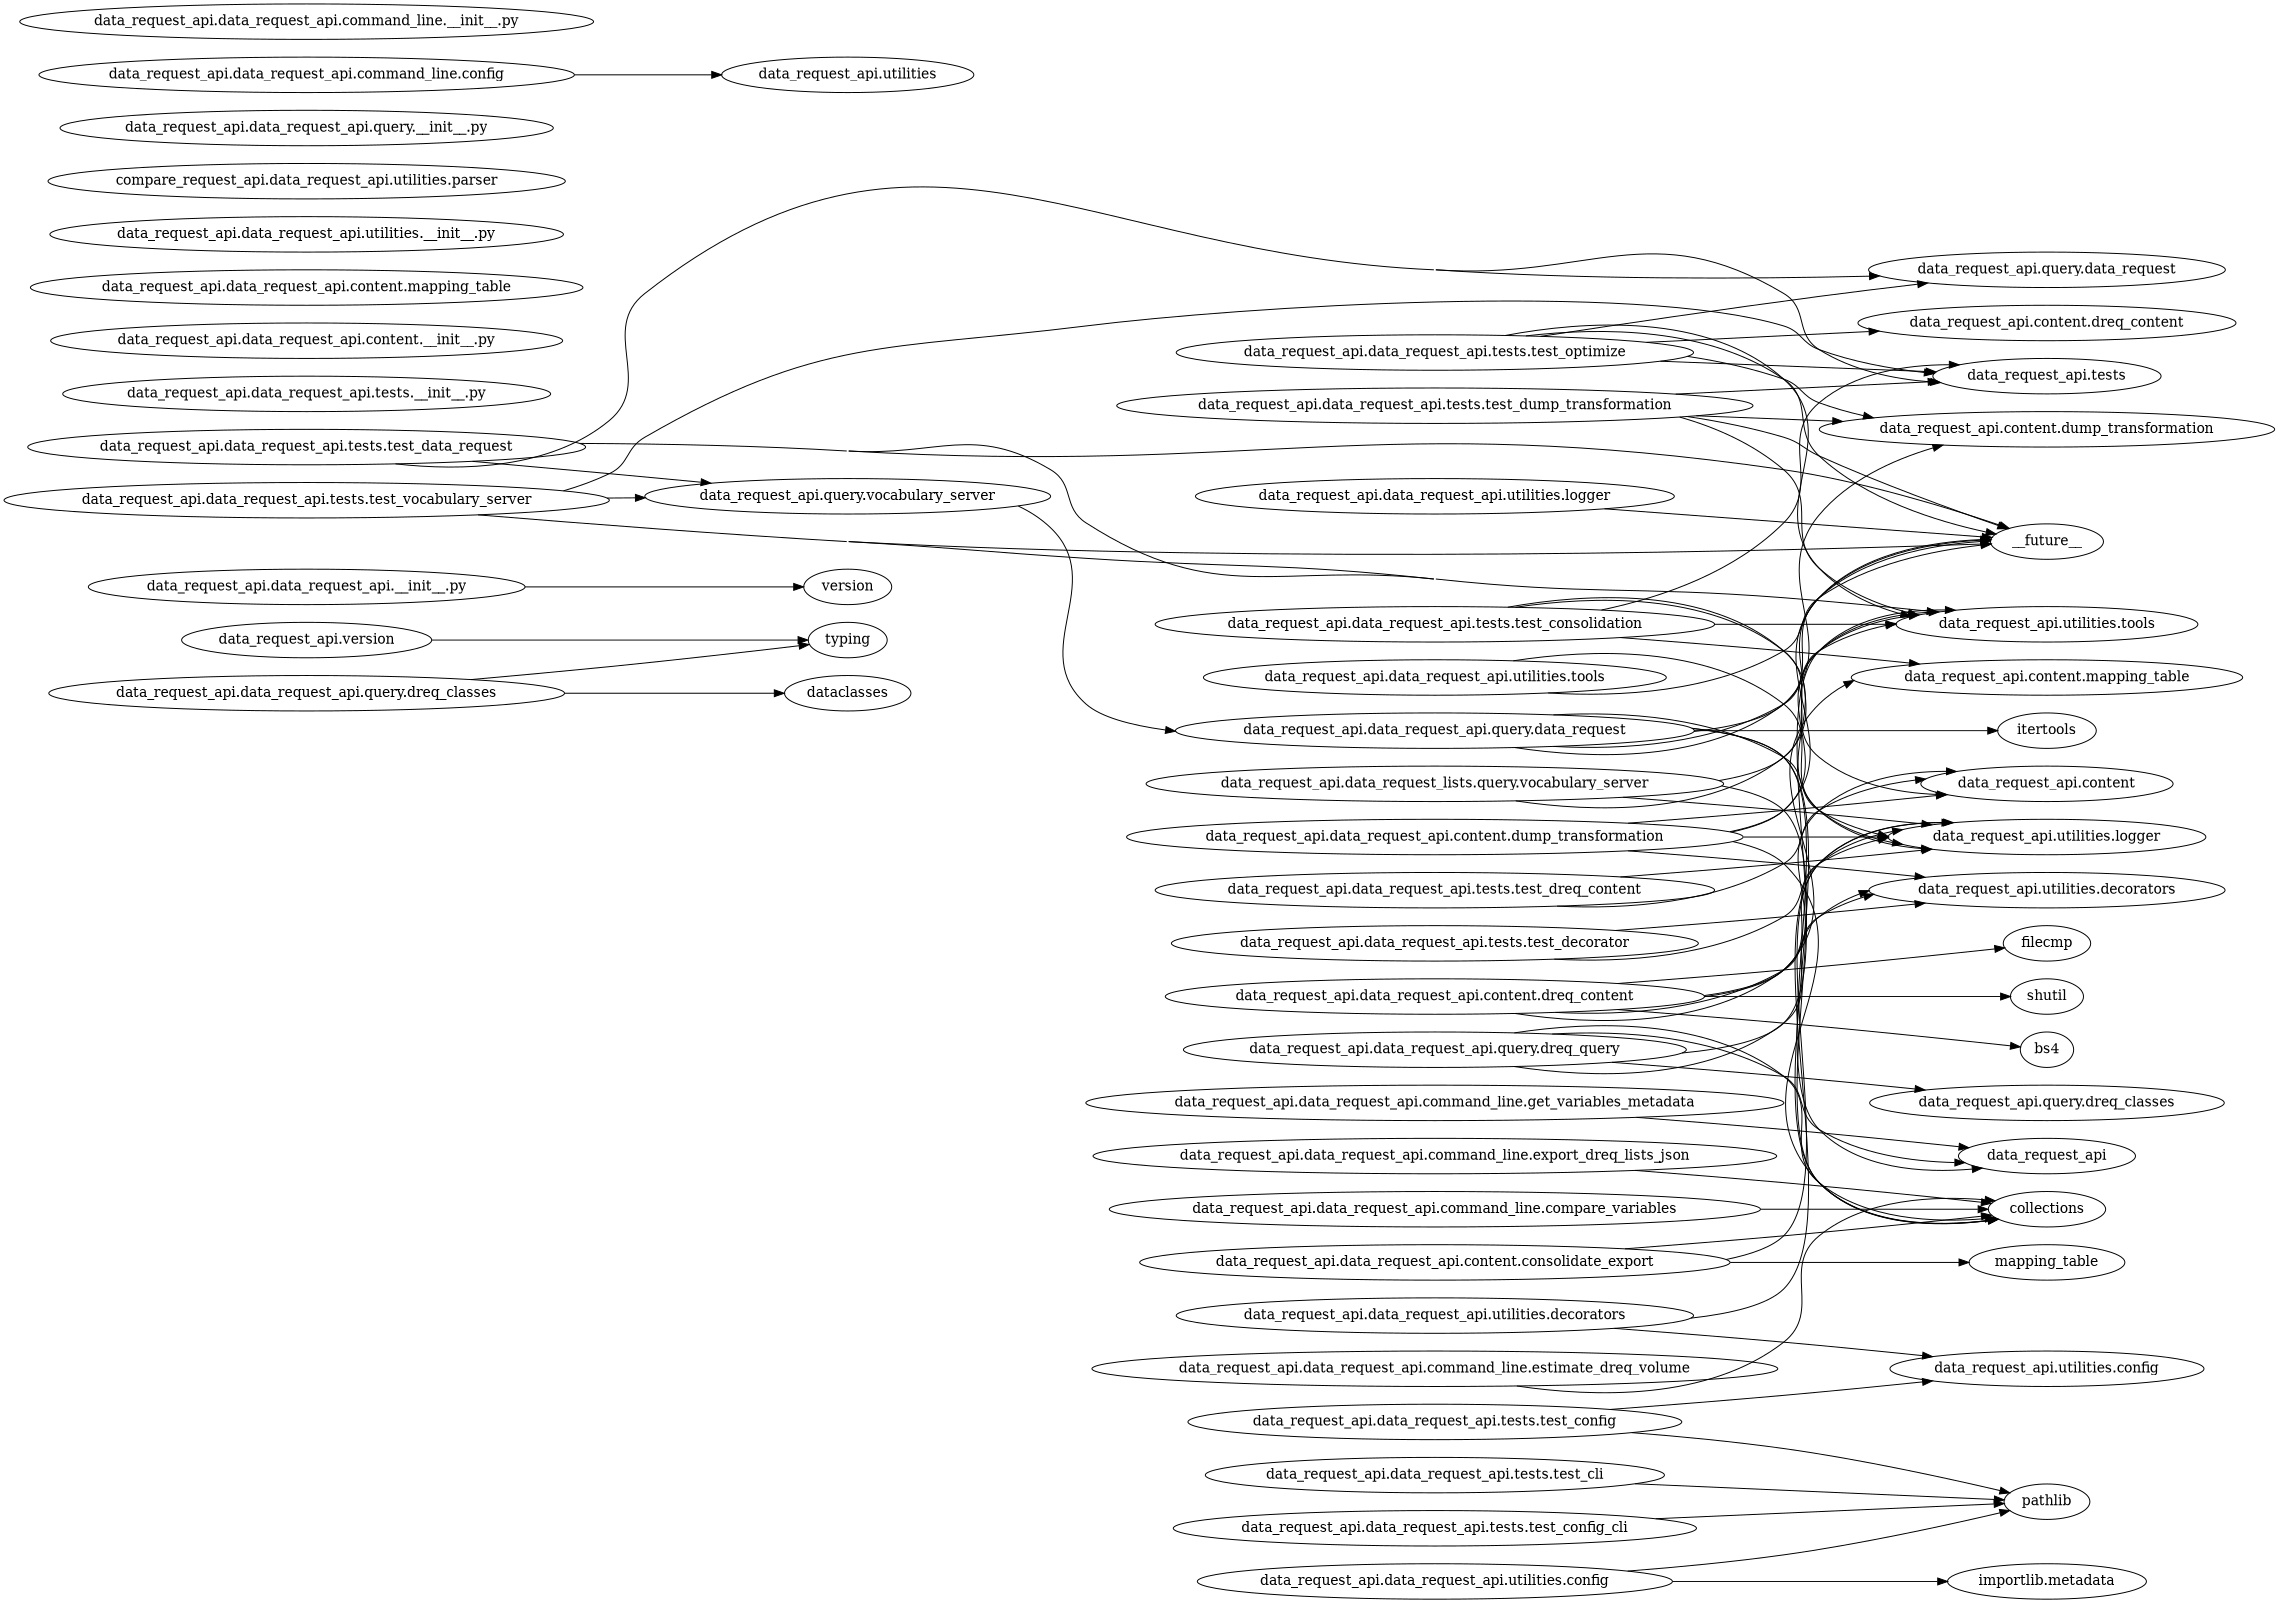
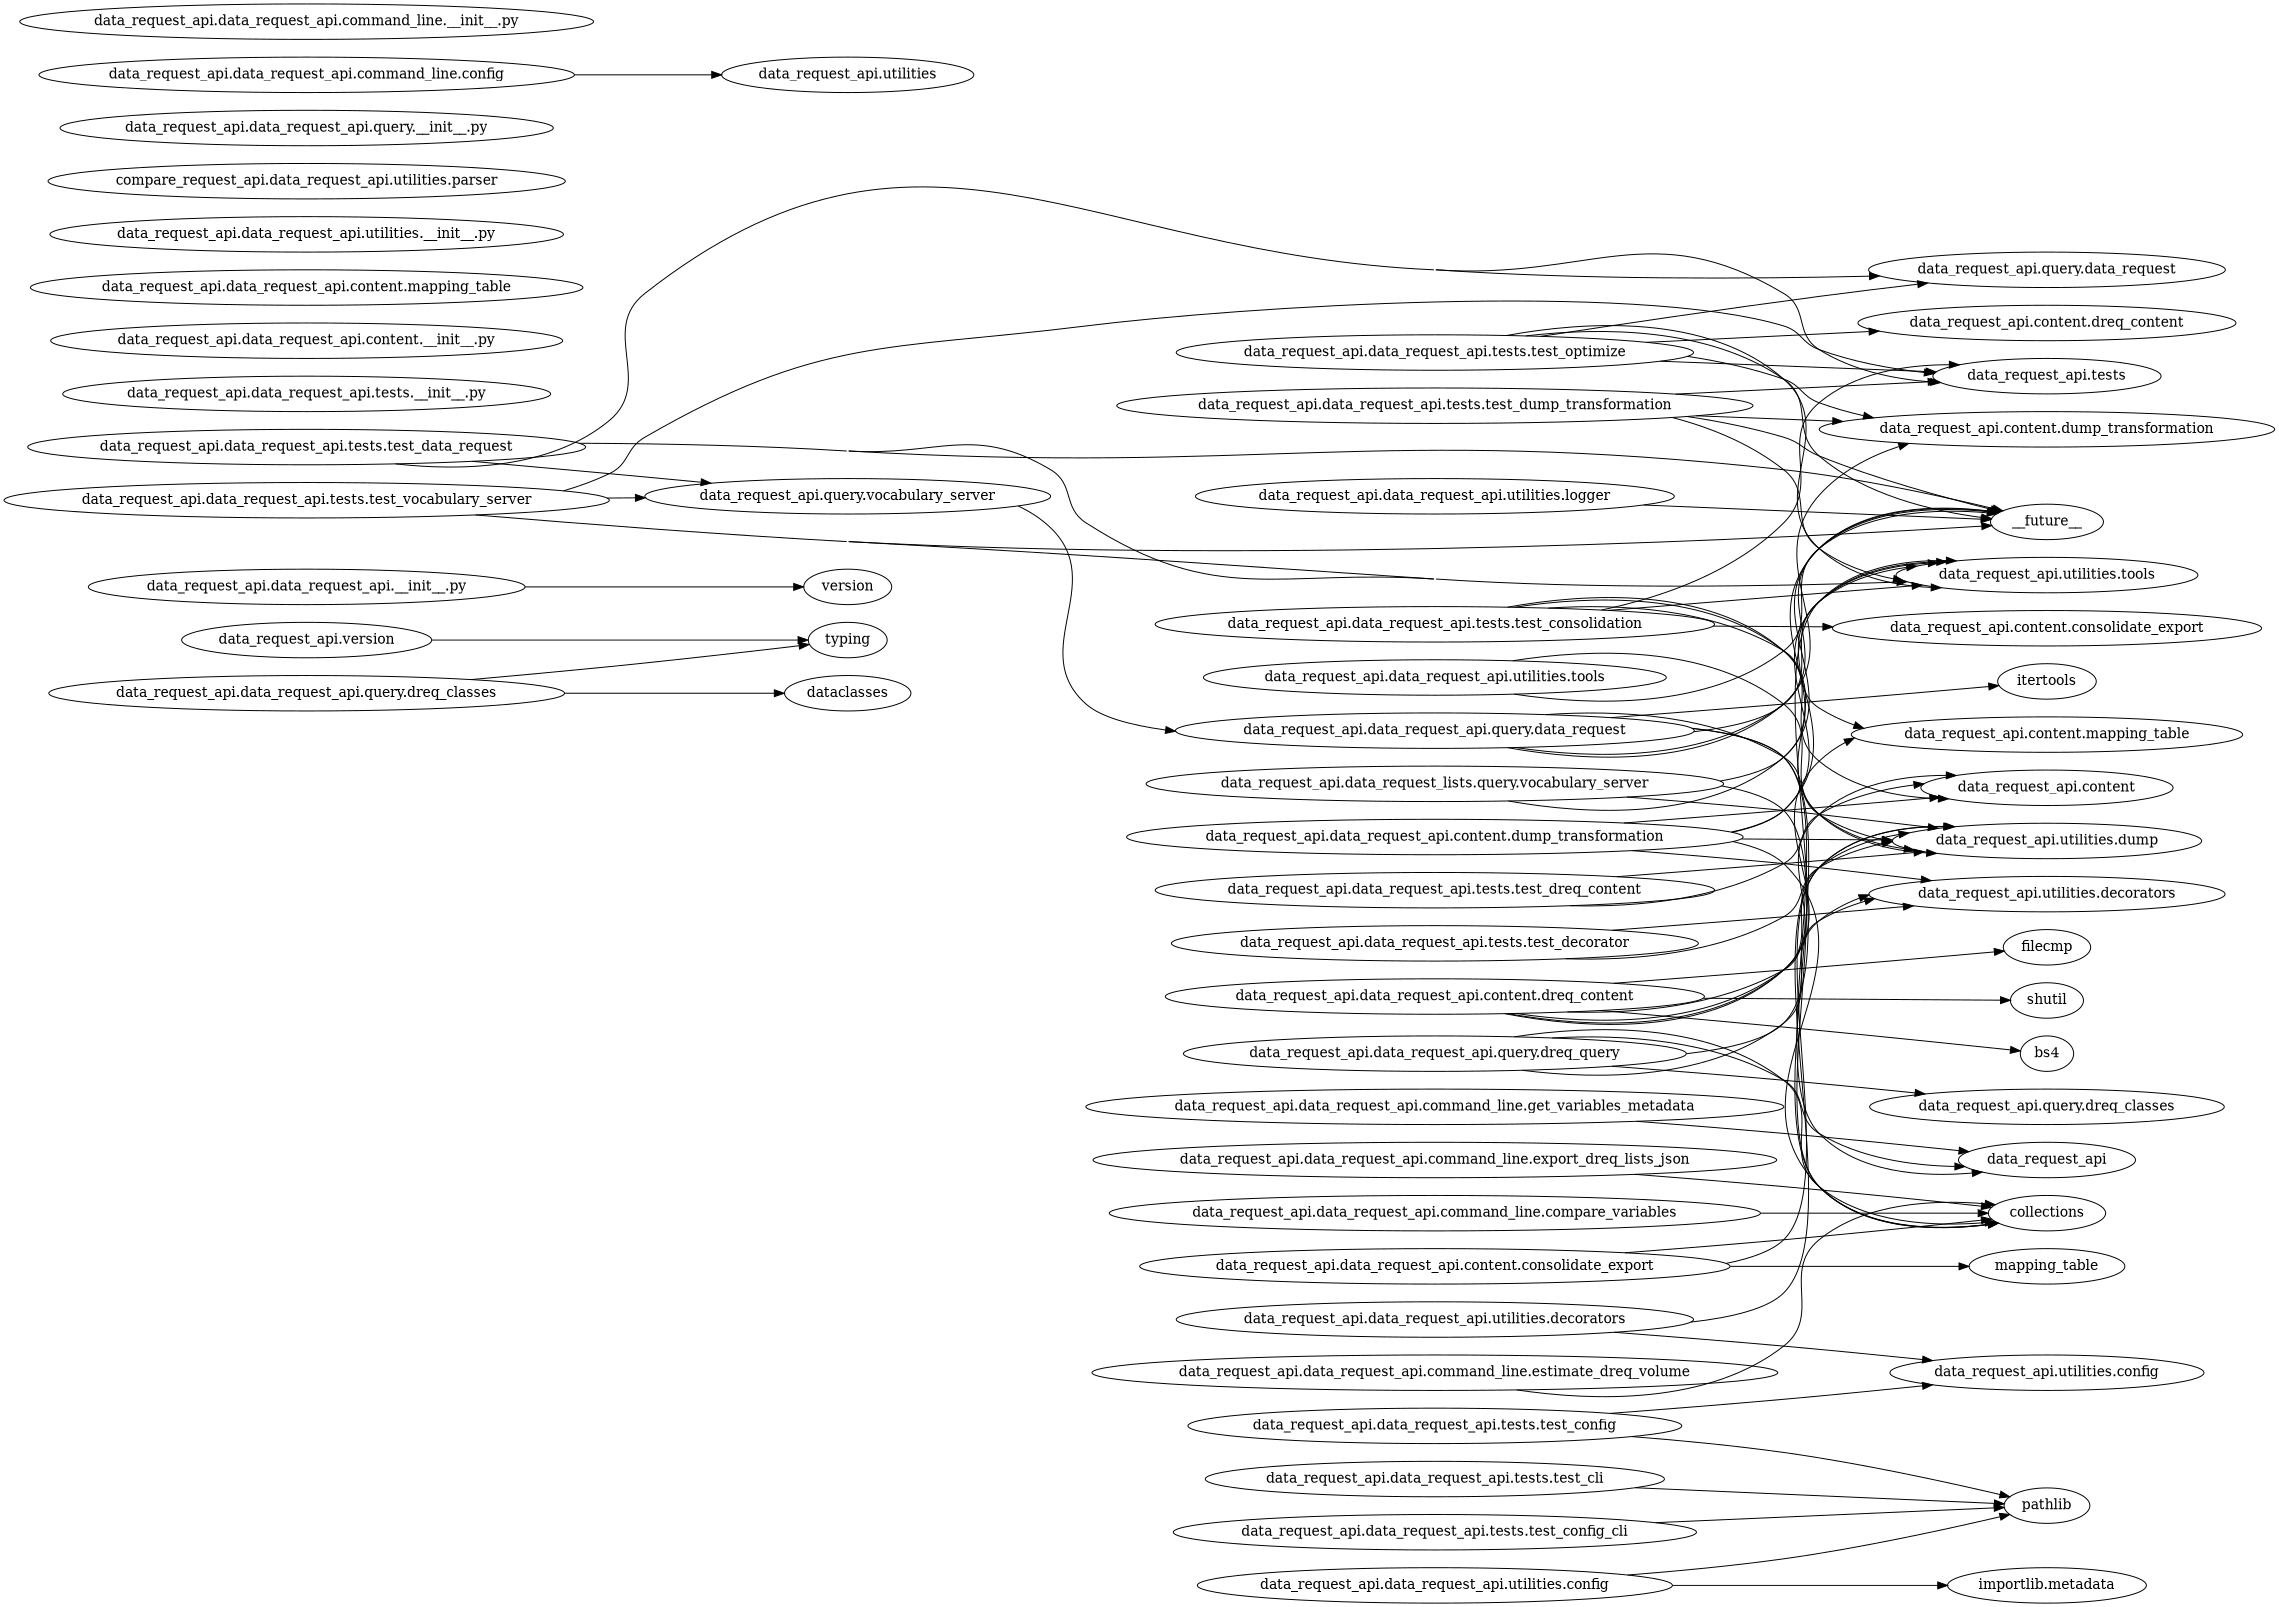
node "data_request_api.content.consolidate_export": added
node "data_request_api.utilities.logger": label "data_request_api.utilities.logger" -> "data_request_api.utilities.dump"
